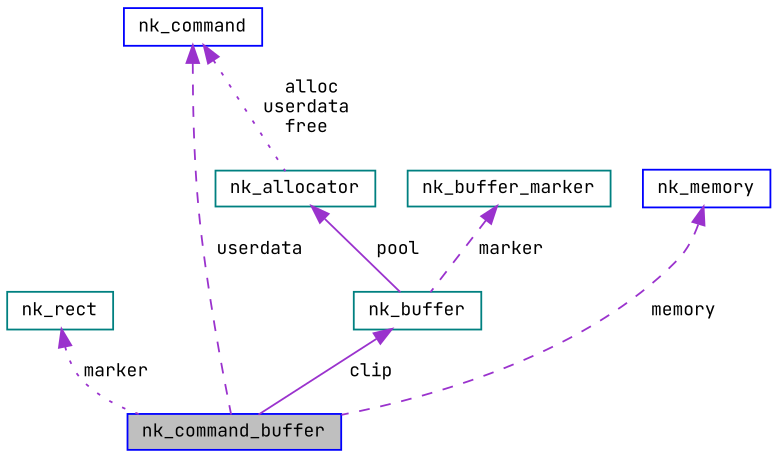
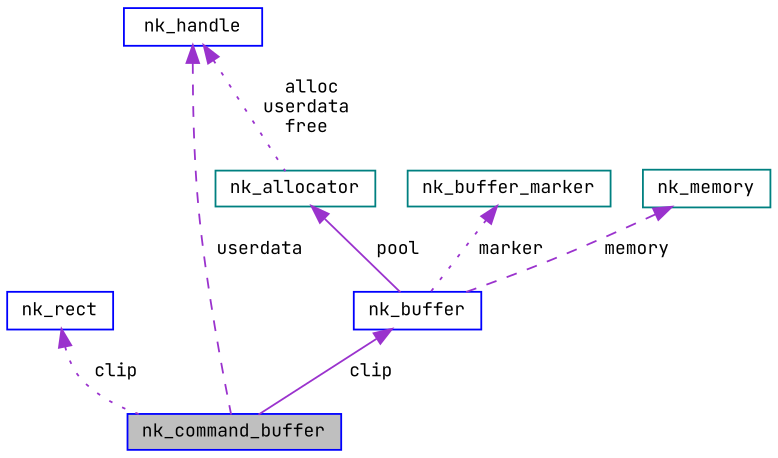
node "nk_command": label "nk_command" -> "nk_handle"
node "nk_memory": color blue -> teal
edge "nk_buffer" -> "nk_buffer_marker": style dashed -> dotted
node "nk_rect": color teal -> blue
node "nk_buffer": color teal -> blue
edge "nk_command_buffer" -> "nk_memory": now "nk_buffer" -> "nk_memory"
edge "nk_command_buffer" -> "nk_rect": label " marker" -> " clip"
